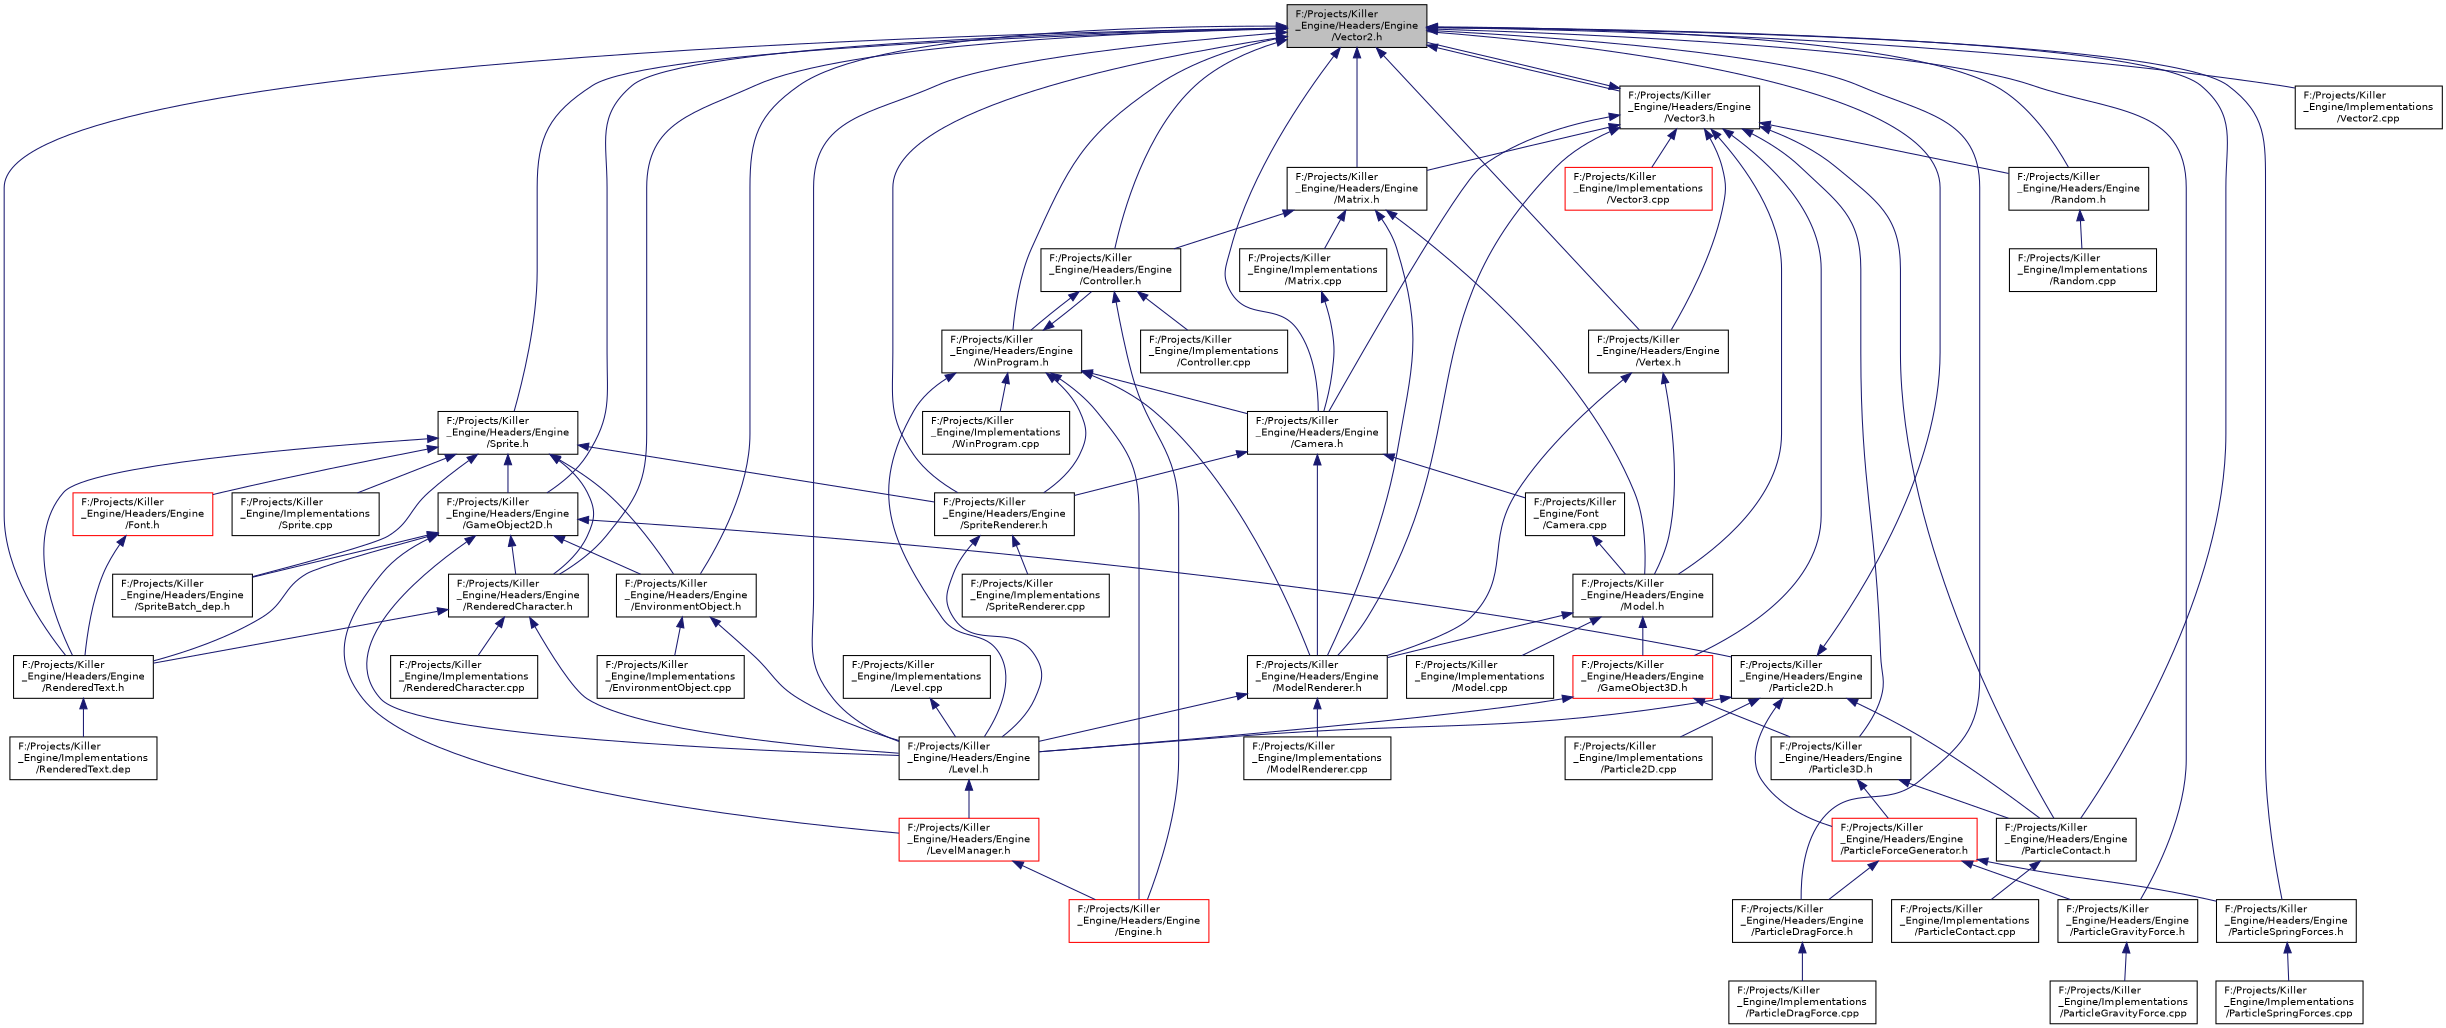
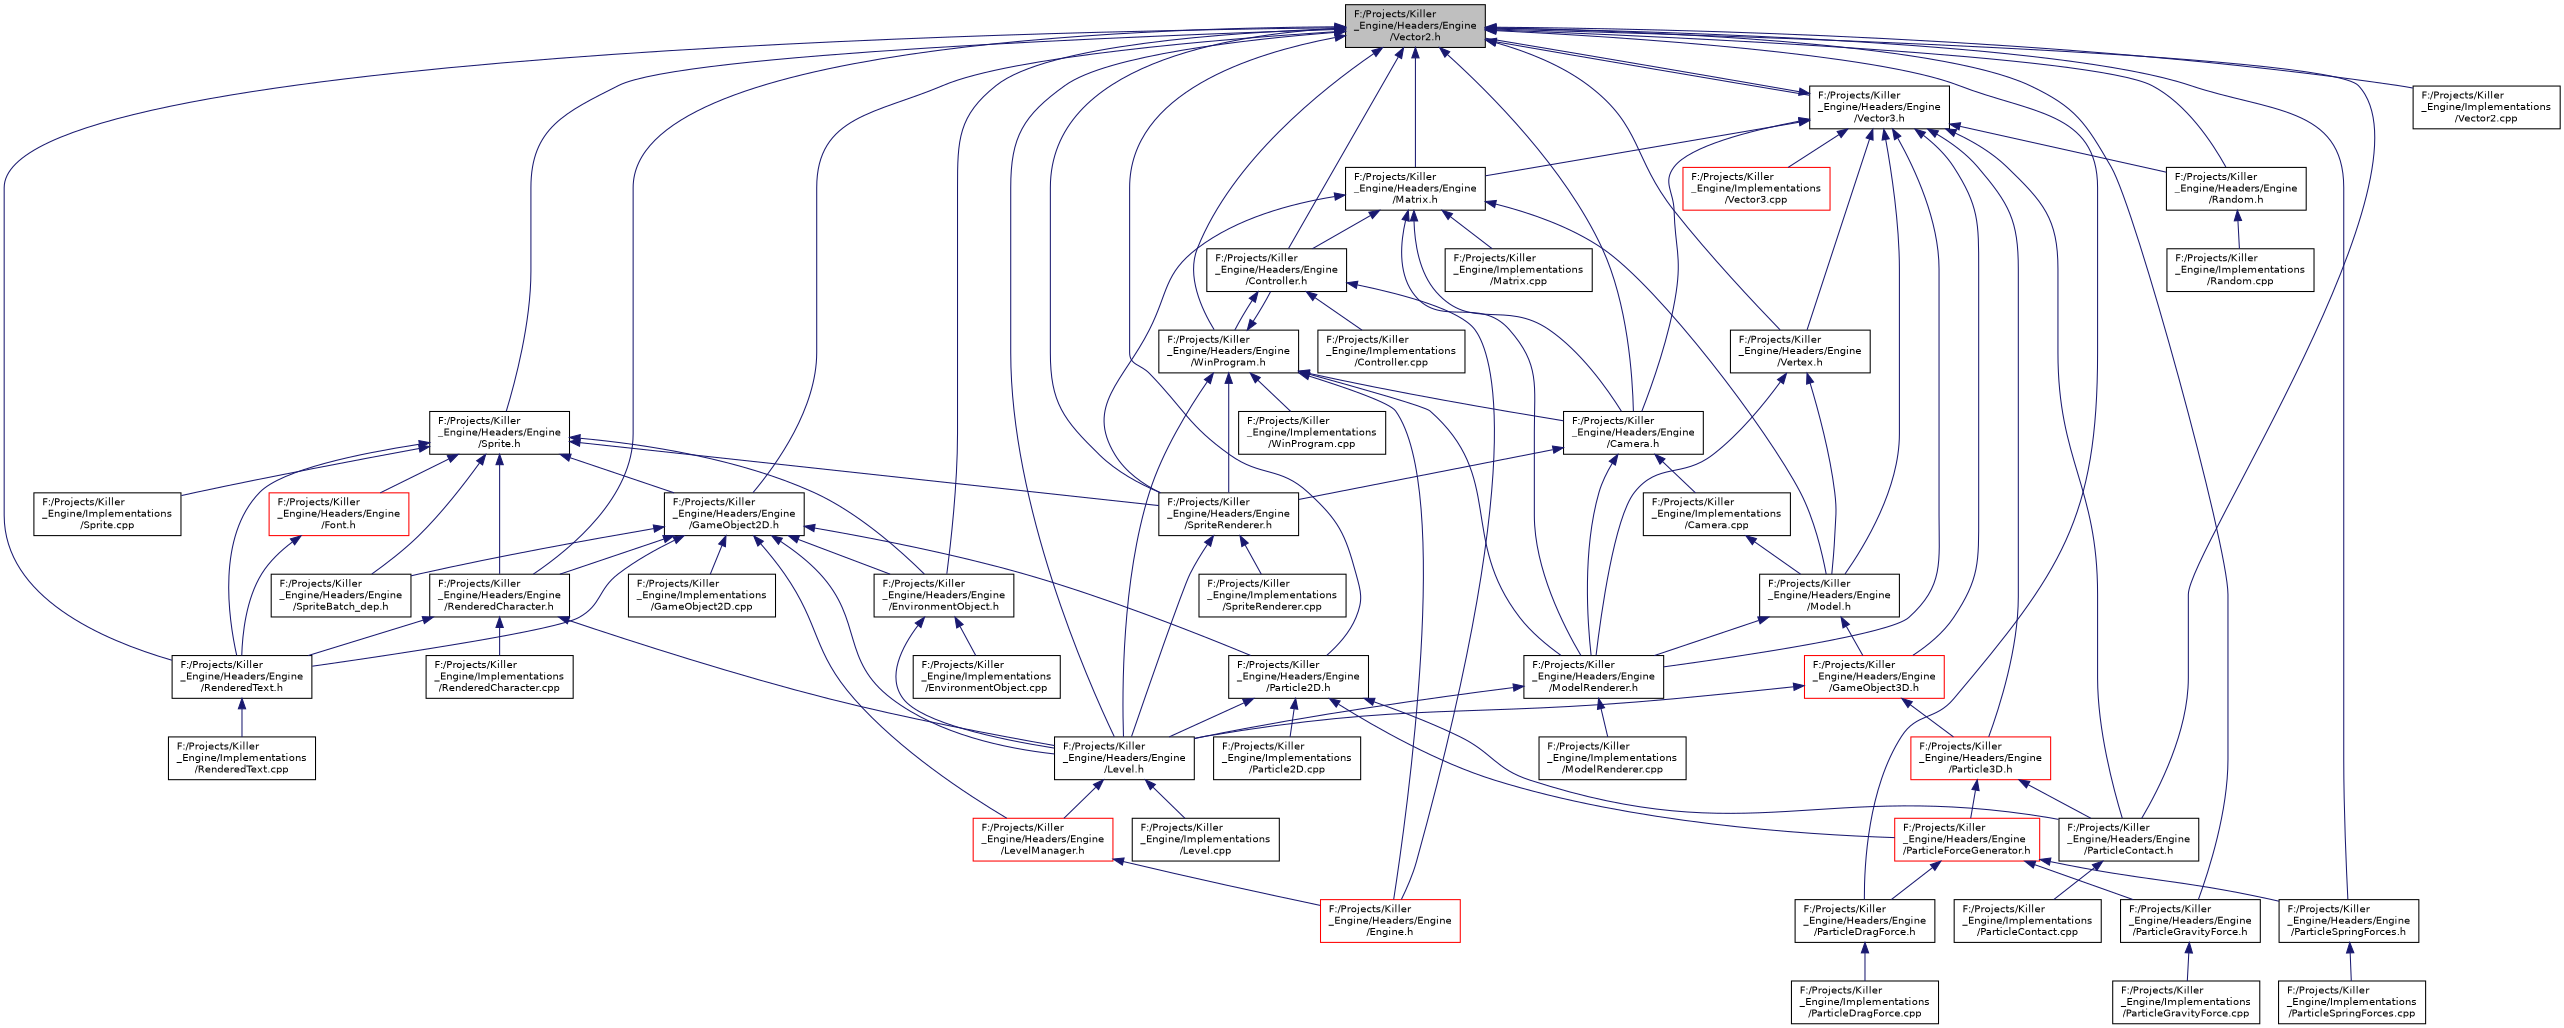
edge "F:/Projects/Killer _Engine/Headers/Engine /Vector2.h" -> "F:/Projects/Killer _Engine/Headers/Engine /Particle2D.h": reversed
edge "F:/Projects/Killer _Engine/Headers/Engine /SpriteRenderer.h" -> "F:/Projects/Killer _Engine/Headers/Engine /Matrix.h": added
edge "F:/Projects/Killer _Engine/Headers/Engine /Camera.h" -> "F:/Projects/Killer _Engine/Implementations /Matrix.cpp": now "F:/Projects/Killer _Engine/Headers/Engine /Camera.h" -> "F:/Projects/Killer _Engine/Headers/Engine /Matrix.h"
node "F:/Projects/Killer _Engine/Font /Camera.cpp": label "F:/Projects/Killer _Engine/Font /Camera.cpp" -> "F:/Projects/Killer _Engine/Implementations /Camera.cpp"
node "F:/Projects/Killer _Engine/Implementations /GameObject2D.cpp": added
node "F:/Projects/Killer _Engine/Implementations /Model.cpp": removed
edge "F:/Projects/Killer _Engine/Headers/Engine /Level.h" -> "F:/Projects/Killer _Engine/Implementations /Level.cpp": reversed
node "F:/Projects/Killer _Engine/Implementations /RenderedText.dep": label "F:/Projects/Killer _Engine/Implementations /RenderedText.dep" -> "F:/Projects/Killer _Engine/Implementations /RenderedText.cpp"
node "F:/Projects/Killer _Engine/Headers/Engine /Particle3D.h": color black -> red
